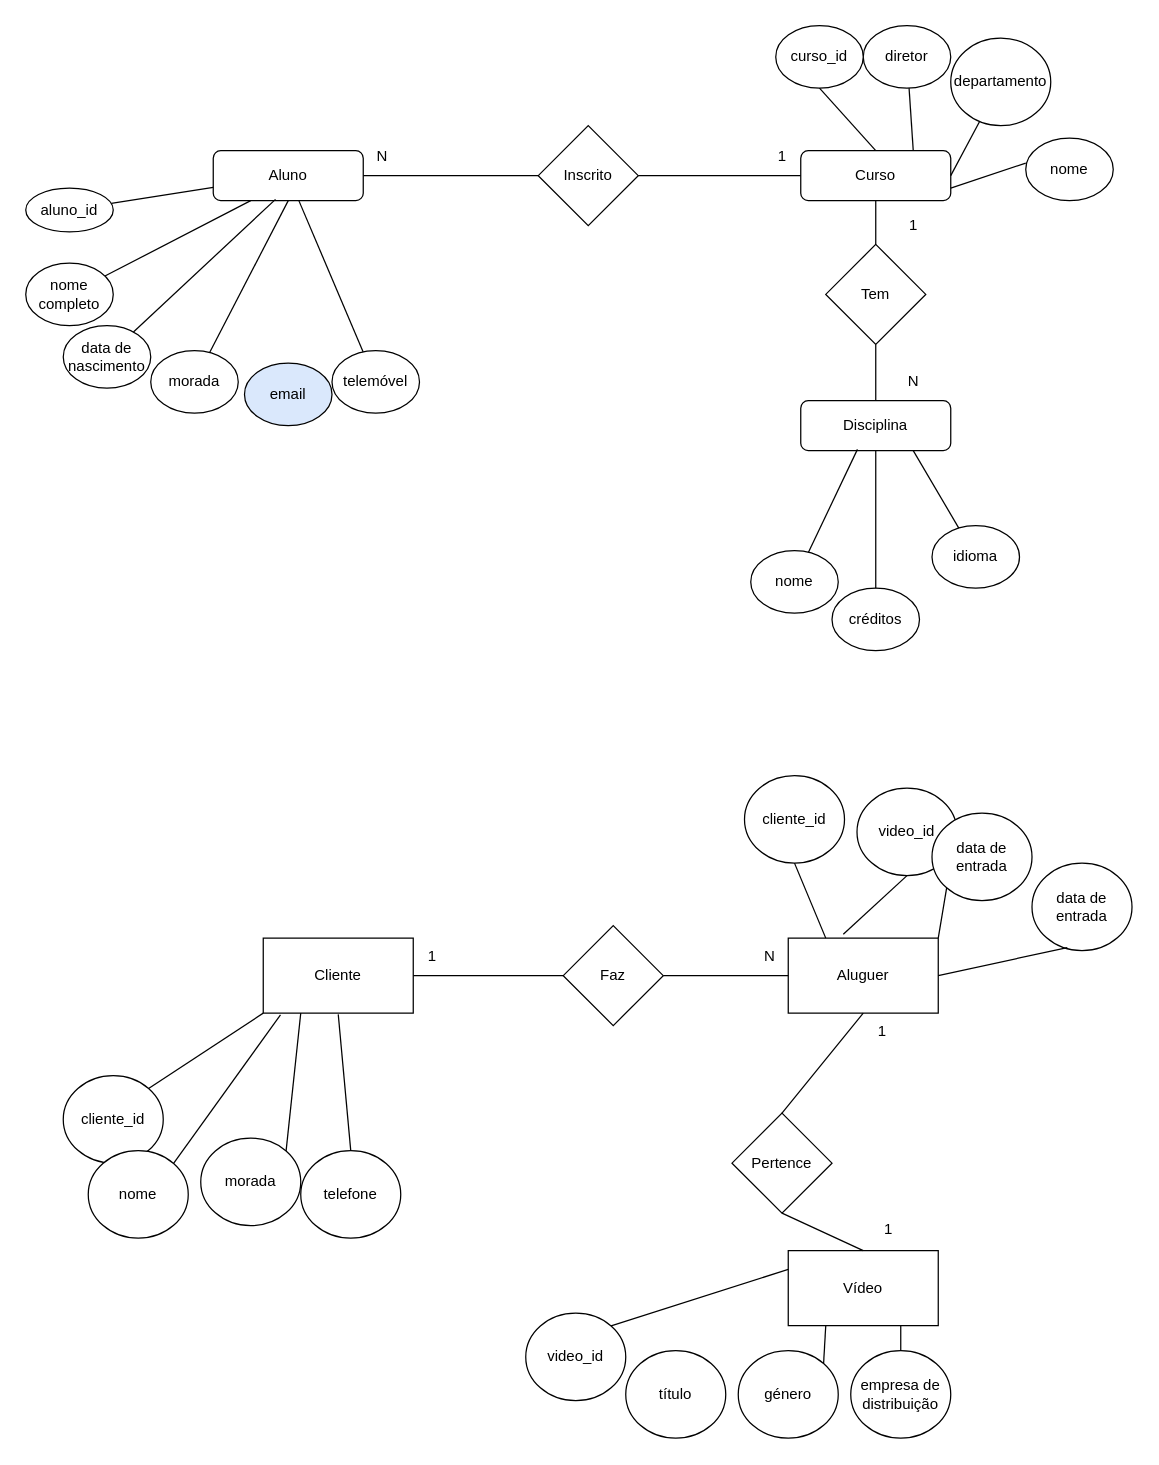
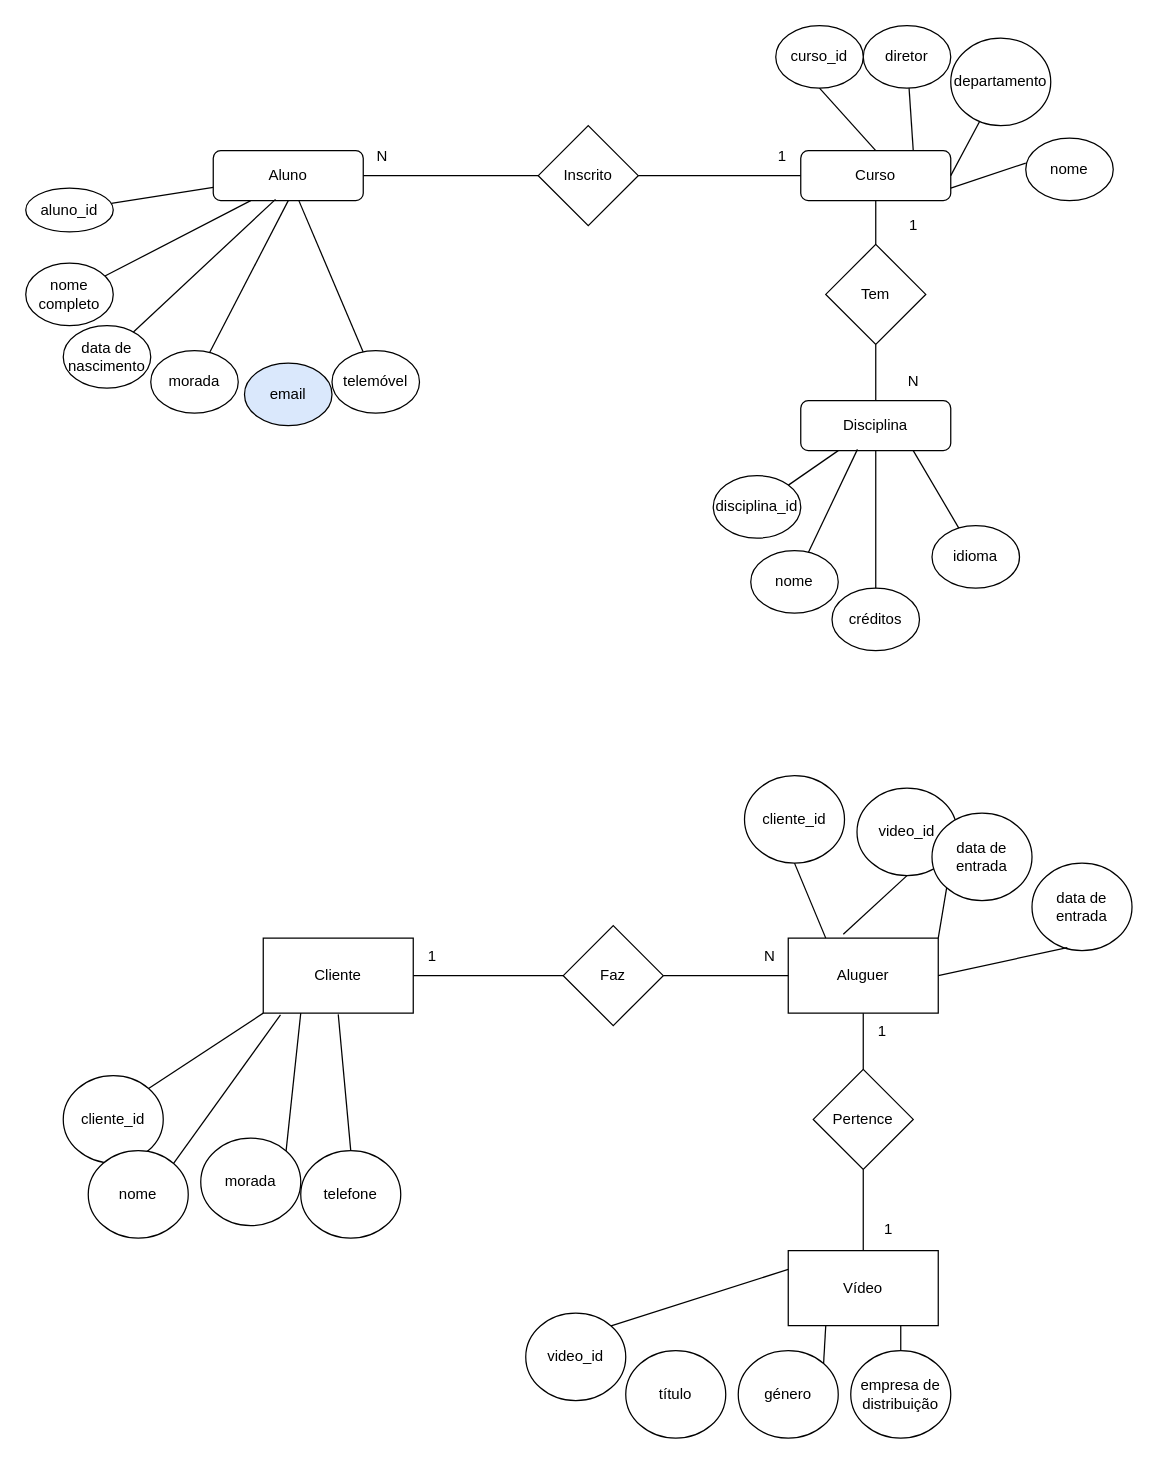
edge "Disciplina" -- "disciplina_id": added
node "disciplina_id": added
node "Pertence": moved (782, 1163) -> (863, 1119)
